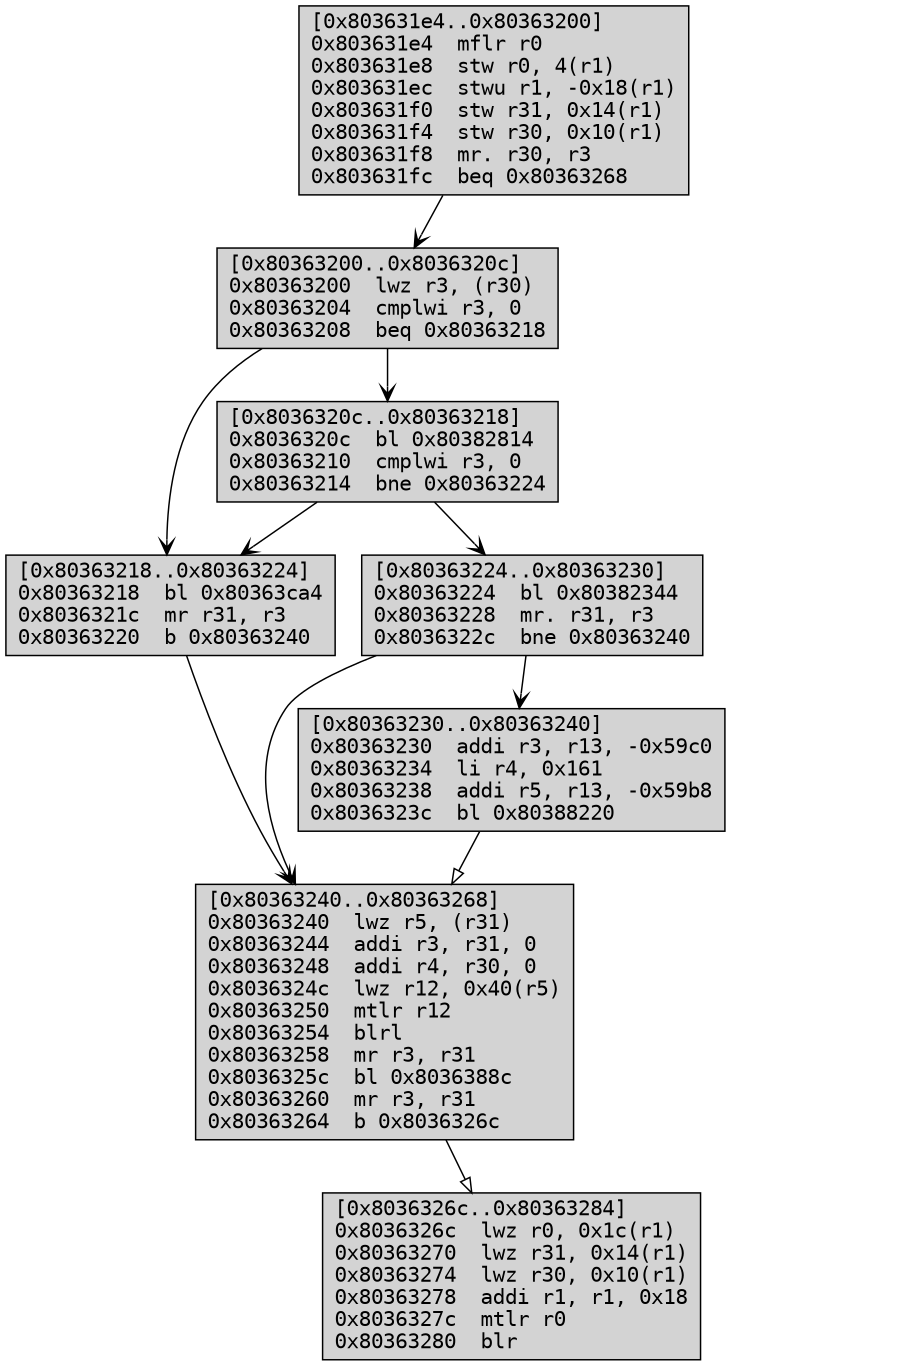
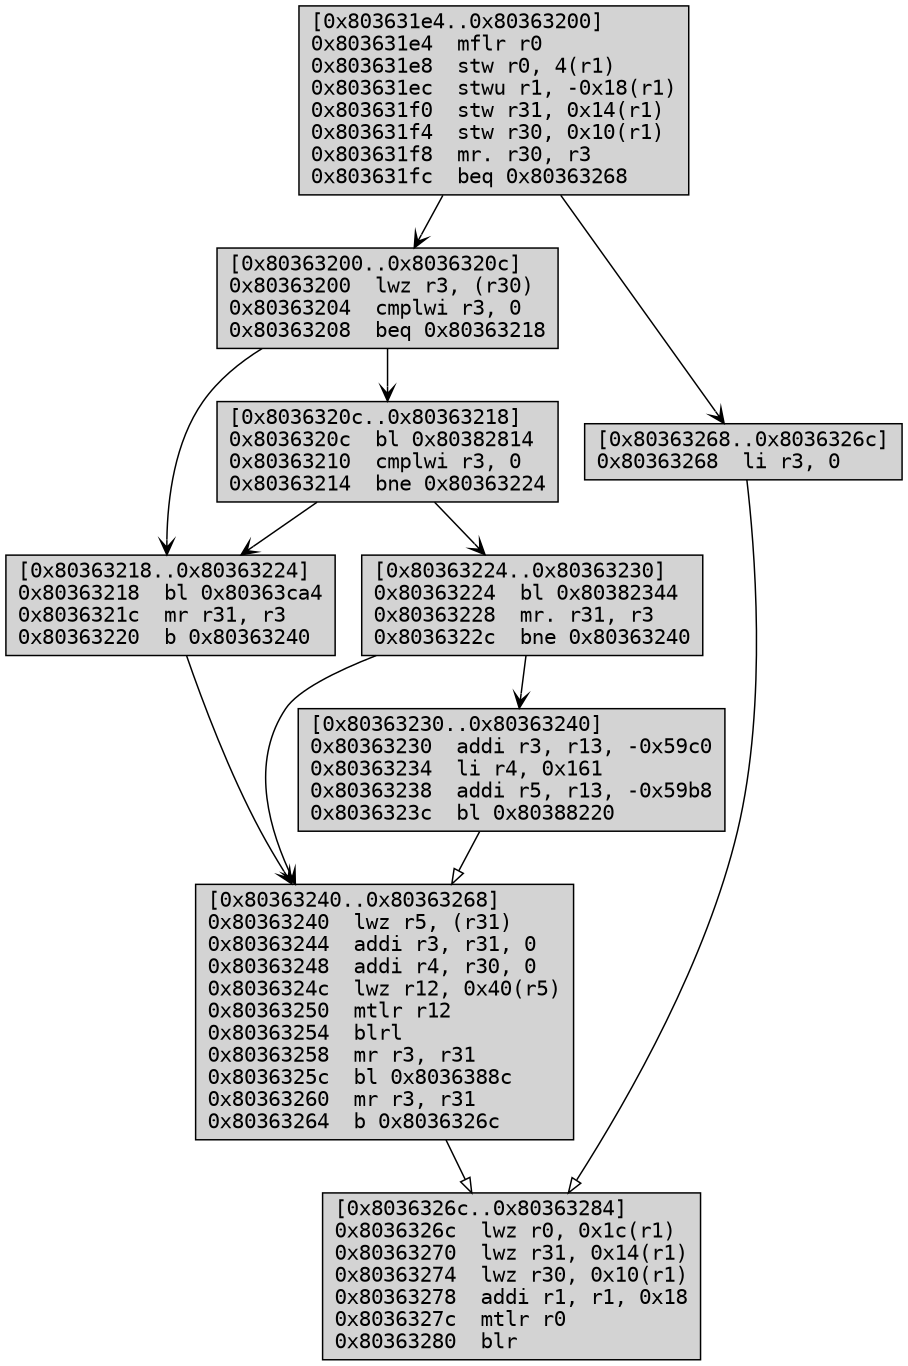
node "[0x80363268..0x8036326c] 0x80363268  li r3, 0": added
